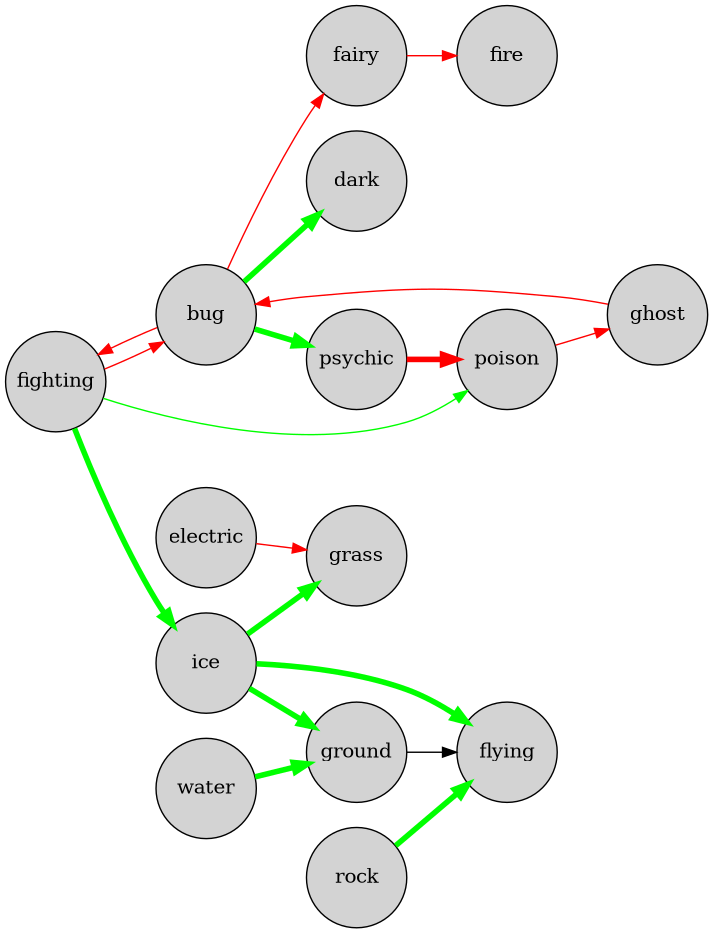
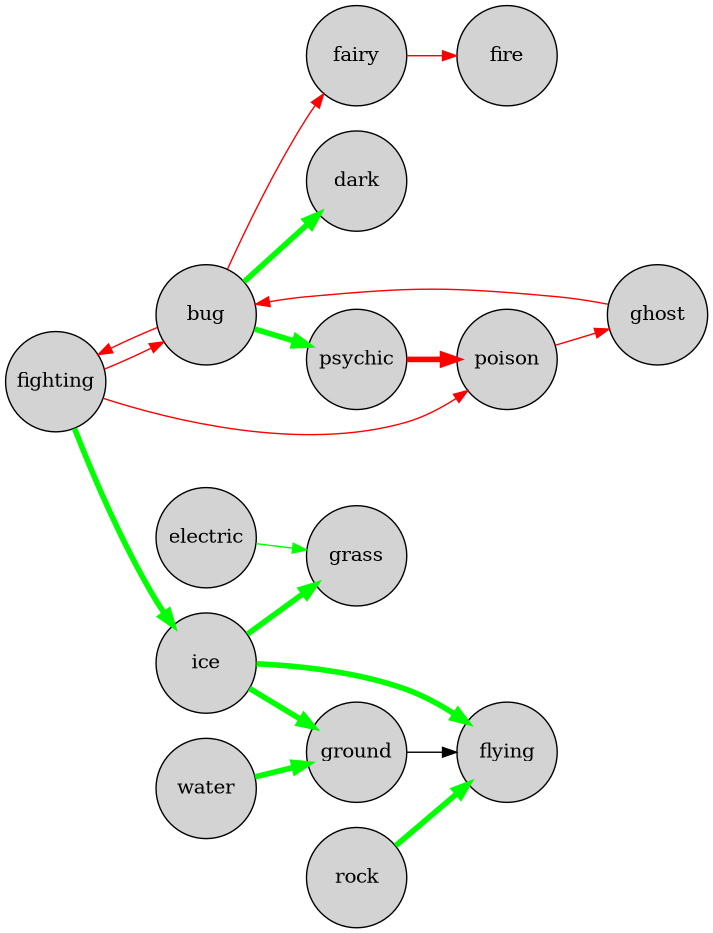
edge "fighting" -> "poison": color green -> red
edge "electric" -> "grass": color red -> green
